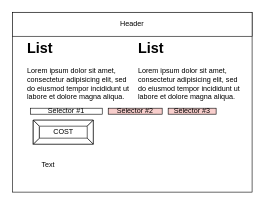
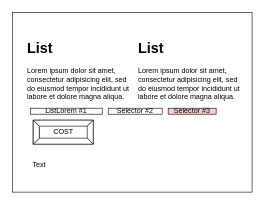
node "Header": removed
node "Selector #1": label "Selector #1" -> "ListLorem #1"
node "Selector #2": fillcolor #f8cecc -> #ffffff
node "Text": moved (48, 165) -> (39, 165)
